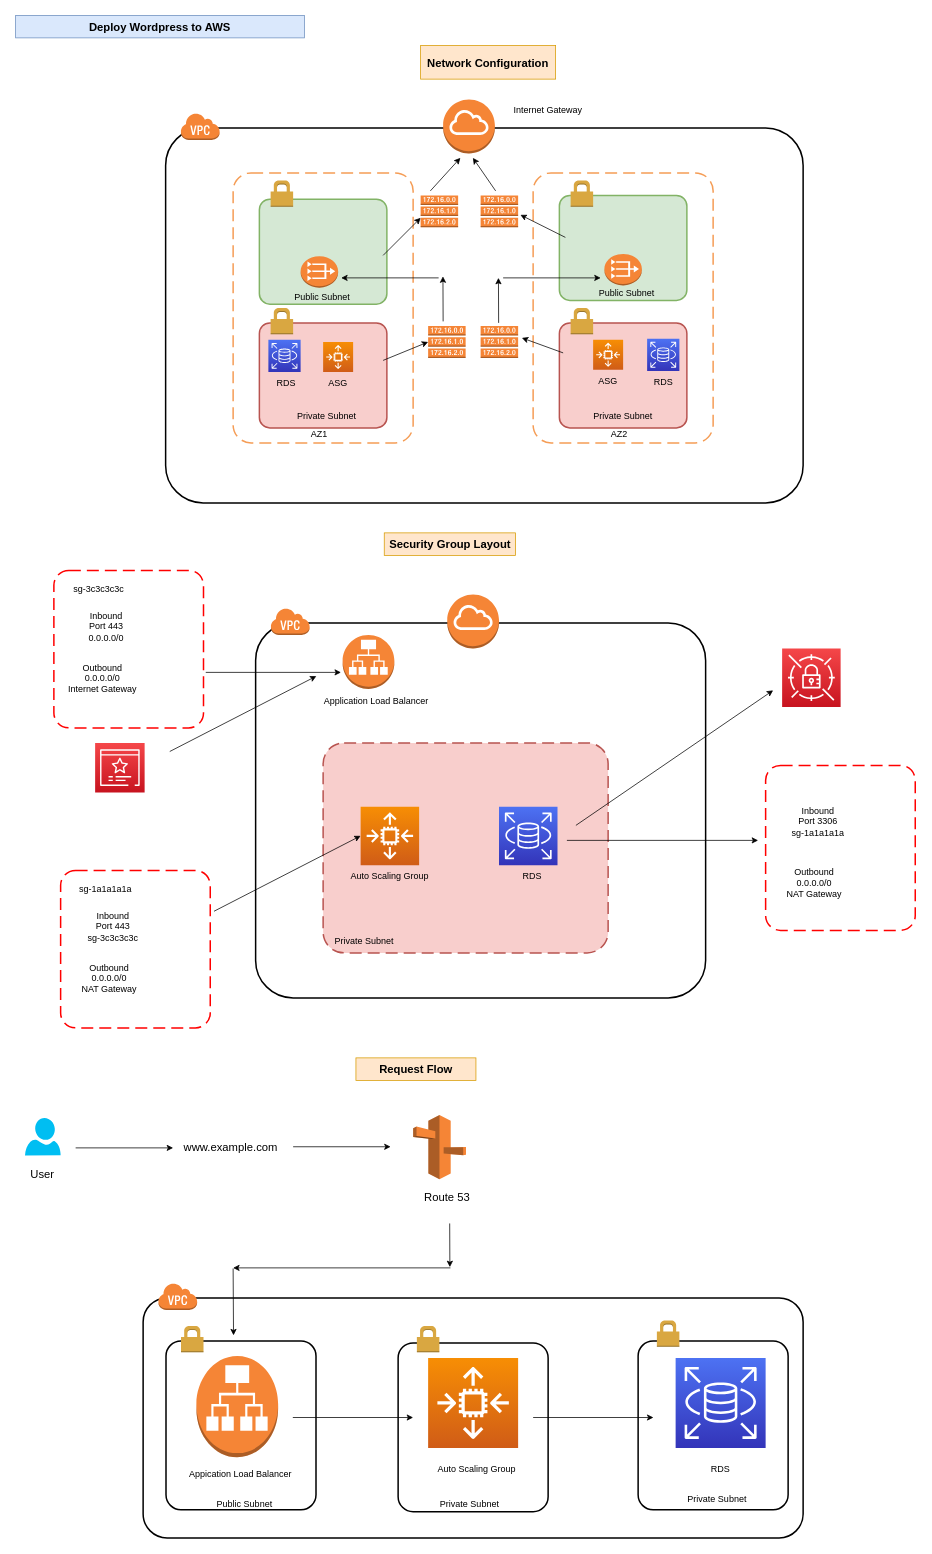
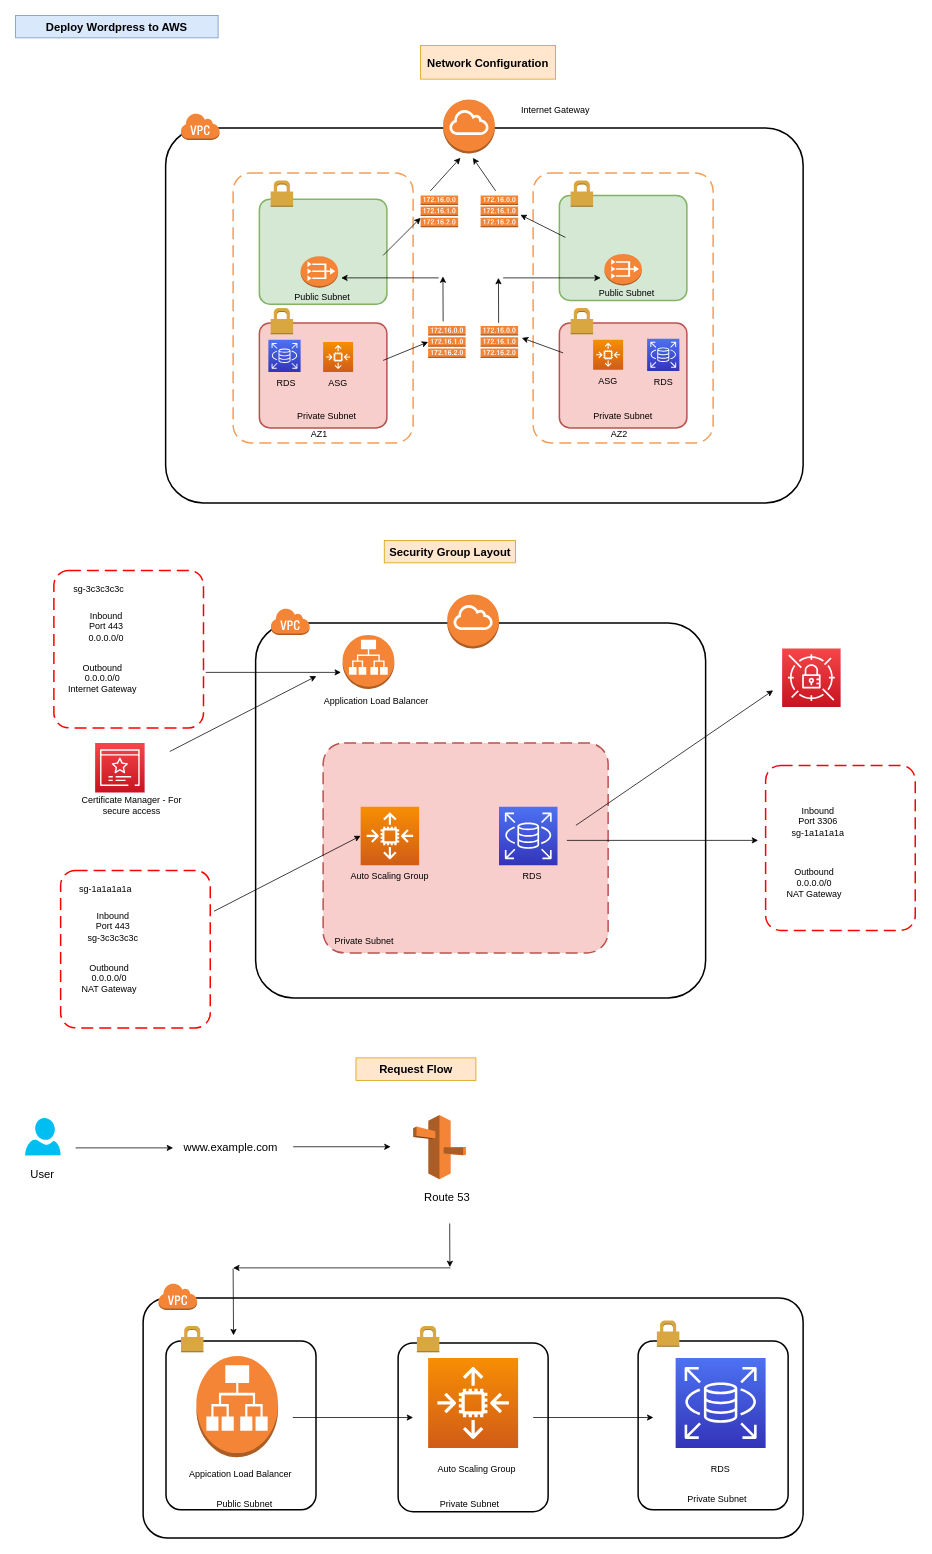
node "Deploy Wordpress to AWS": size 289x23 -> 203x23
node "Internet Gateway": moved (548, 111) -> (555, 111)
node "Security Group Layout": moved (450, 544) -> (450, 552)
node "Certificate Manager - For secure access": added
